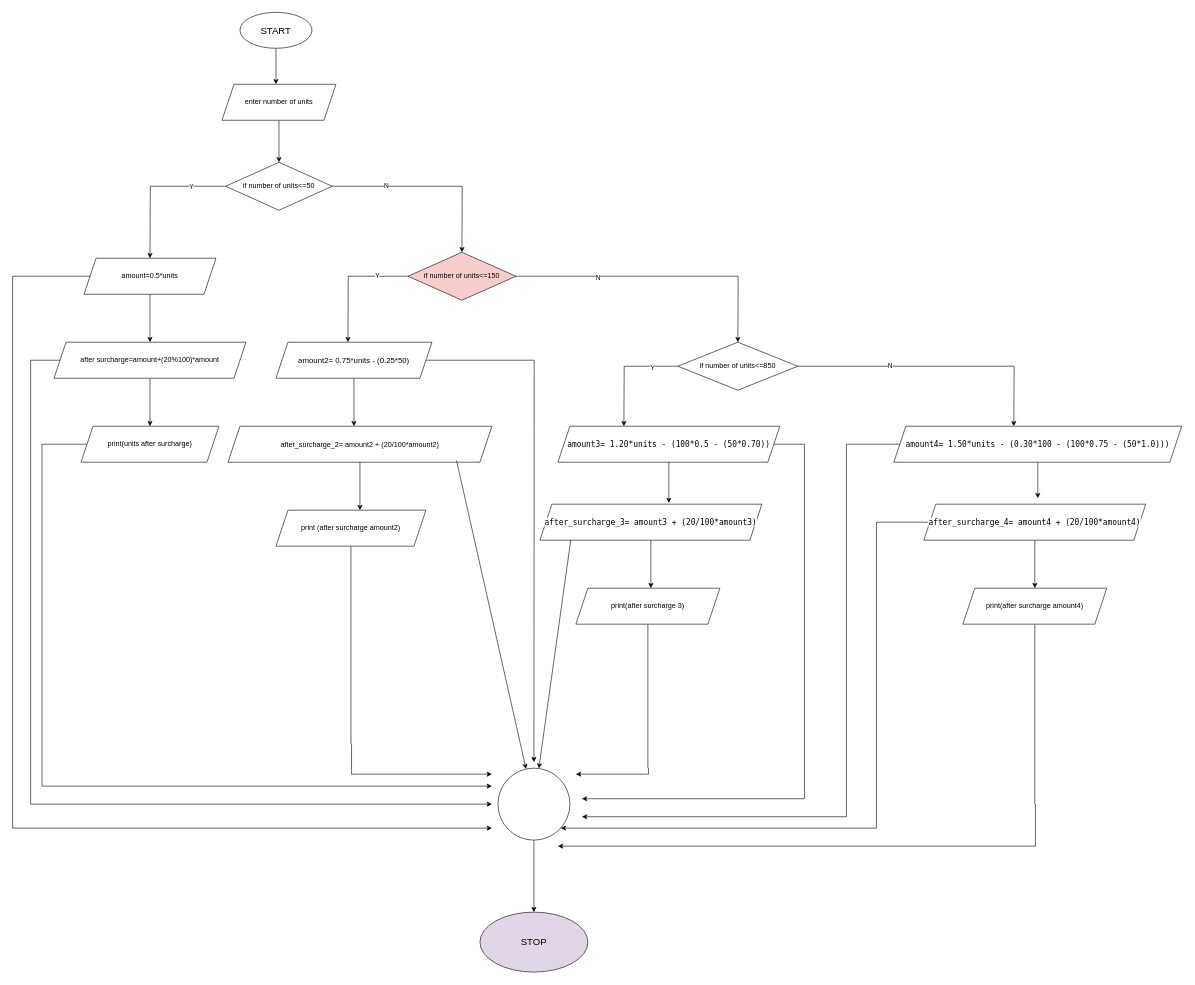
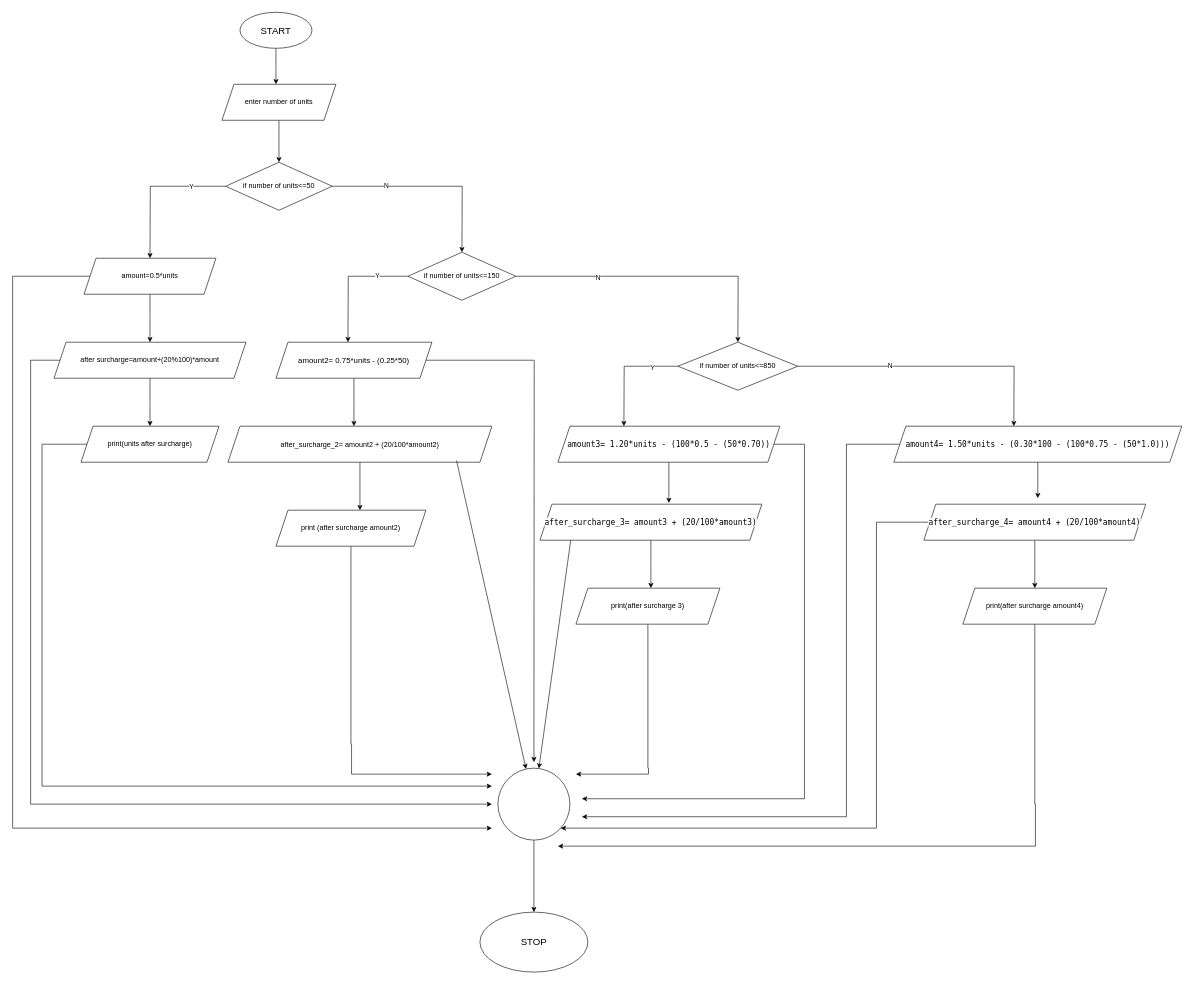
node "if number of units<=150": fillcolor #f8cecc -> #ffffff
node "STOP": fillcolor #e1d5e7 -> #ffffff
